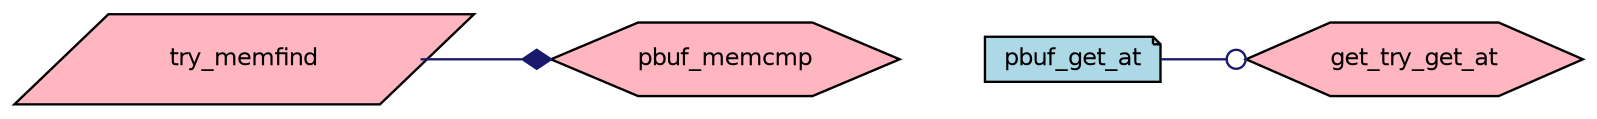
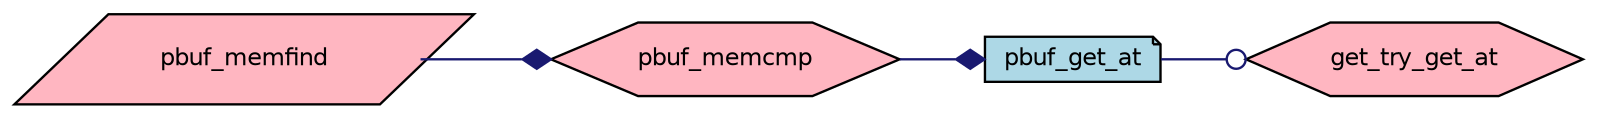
node "try_memfind": label "try_memfind" -> "pbuf_memfind"
edge "pbuf_memcmp" -> "pbuf_get_at": added
